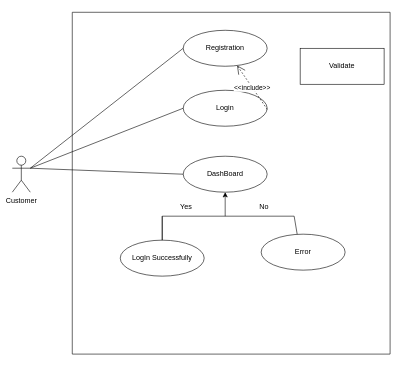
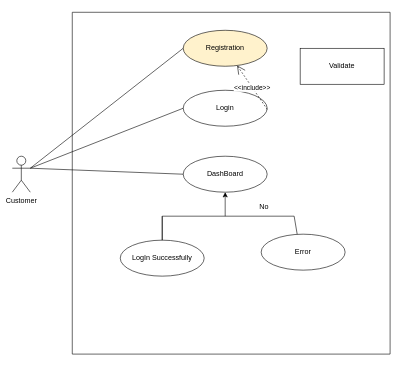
node "Registration": fillcolor #ffffff -> #fff2cc
node "Yes": removed
